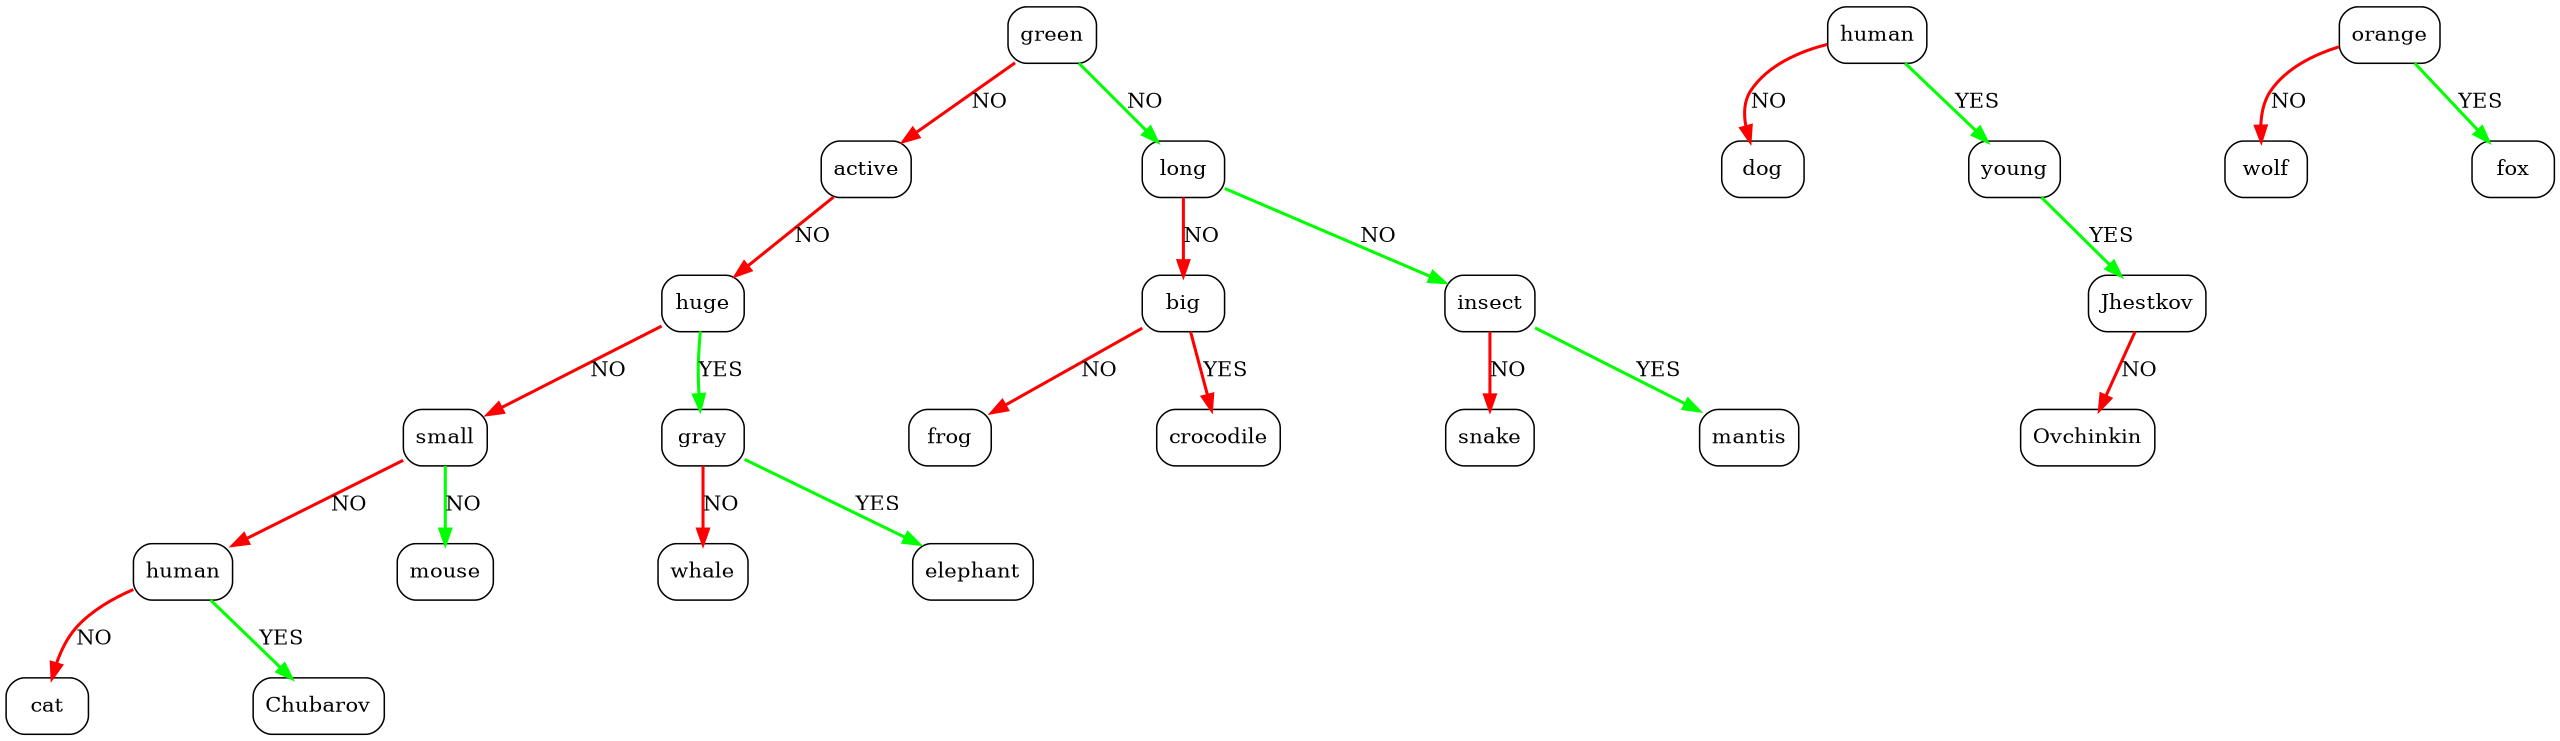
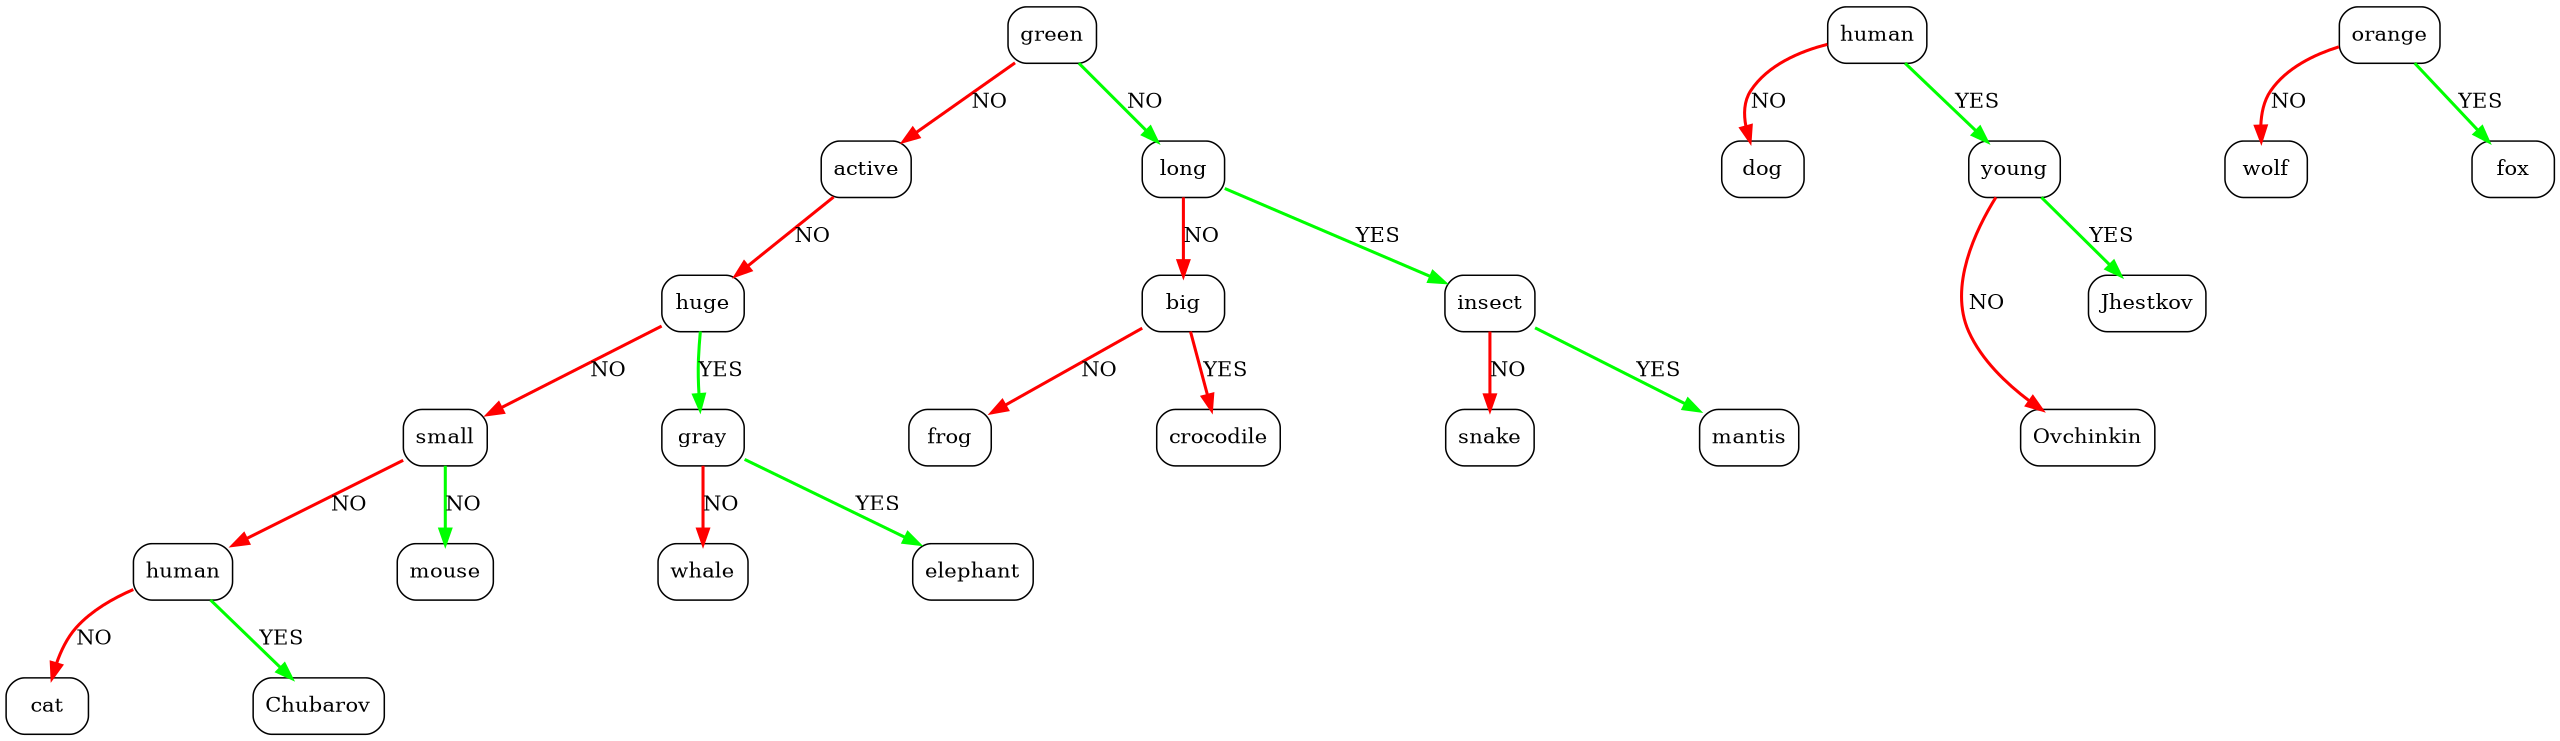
edge "long" -> "insect": label "NO" -> "YES"
edge "Jhestkov" -> "Ovchinkin": now "young" -> "Ovchinkin"
